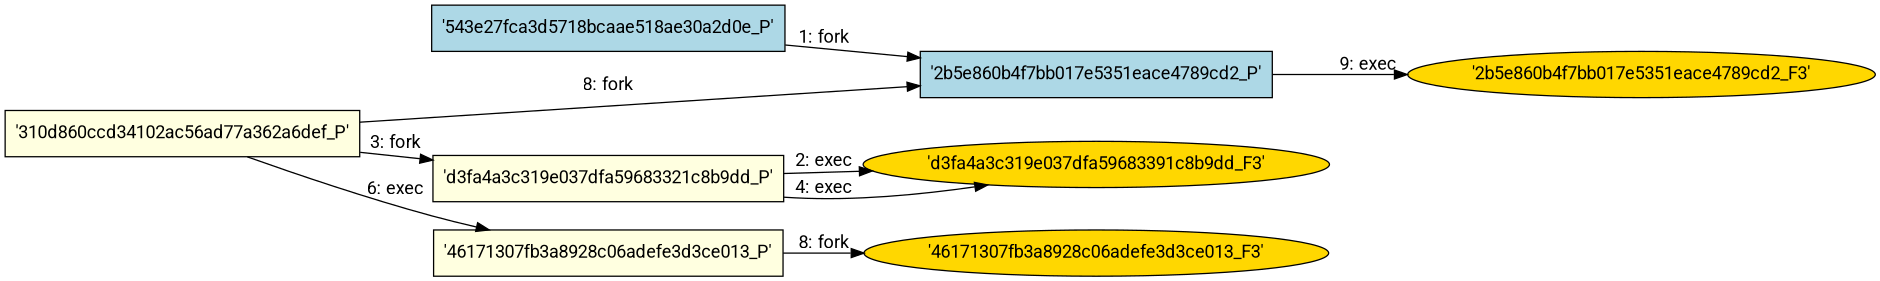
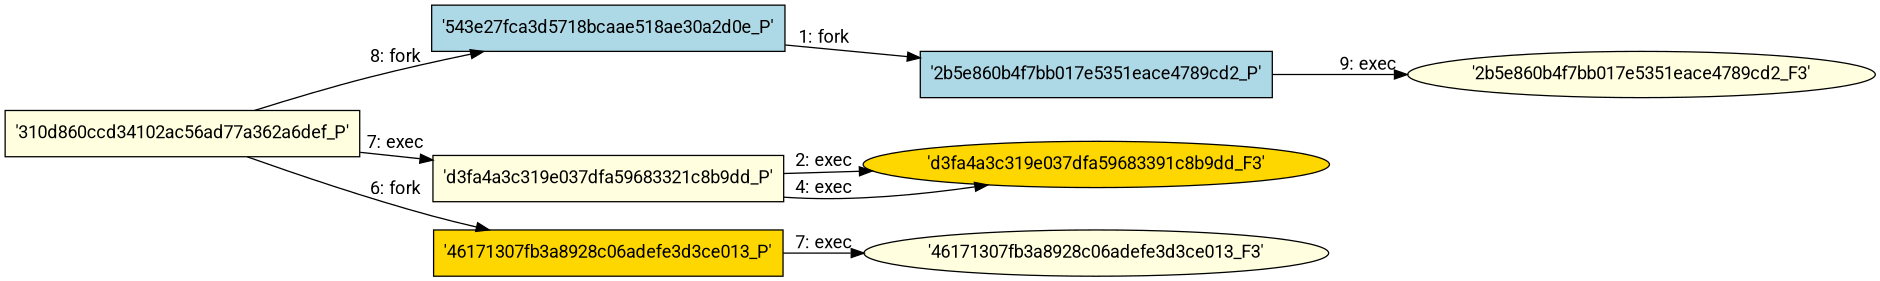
node "'2b5e860b4f7bb017e5351eace4789cd2_F3'": fillcolor gold -> lightyellow
edge "'310d860ccd34102ac56ad77a362a6def_P'" -> "'2b5e860b4f7bb017e5351eace4789cd2_P'": now "'310d860ccd34102ac56ad77a362a6def_P'" -> "'543e27fca3d5718bcaae518ae30a2d0e_P'"
edge "'310d860ccd34102ac56ad77a362a6def_P'" -> "'d3fa4a3c319e037dfa59683321c8b9dd_P'": label "3: fork" -> "7: exec"
edge "'310d860ccd34102ac56ad77a362a6def_P'" -> "'46171307fb3a8928c06adefe3d3ce013_P'": label "6: exec" -> "6: fork"
edge "'46171307fb3a8928c06adefe3d3ce013_P'" -> "'46171307fb3a8928c06adefe3d3ce013_F3'": label "8: fork" -> "7: exec"
node "'46171307fb3a8928c06adefe3d3ce013_P'": fillcolor lightyellow -> gold
node "'46171307fb3a8928c06adefe3d3ce013_F3'": fillcolor gold -> lightyellow
